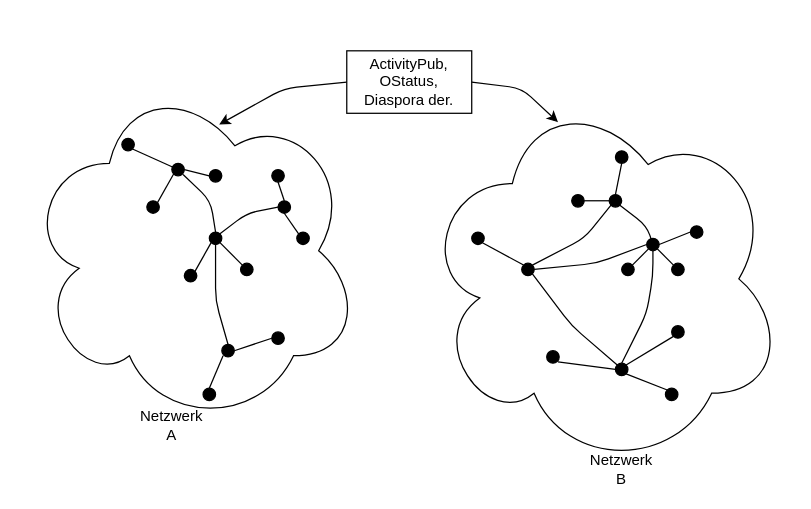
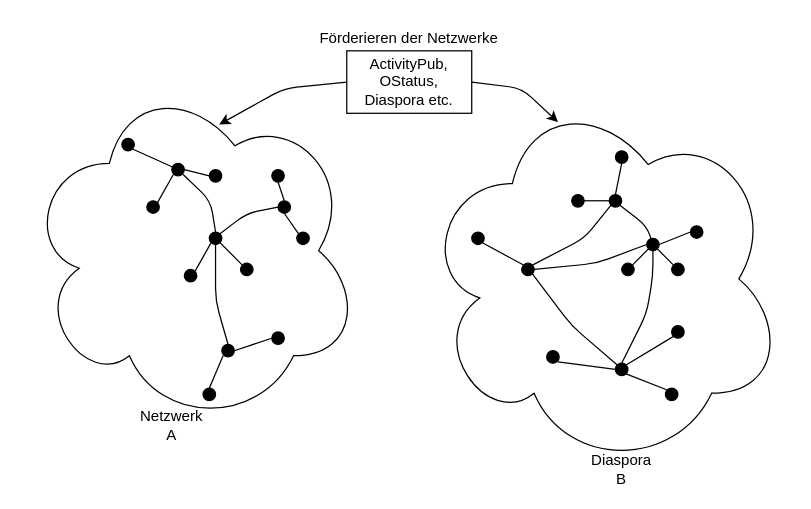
node "Förderieren der Netzwerke": added
node "ActivityPub, OStatus, Diaspora der.": label "ActivityPub, OStatus, Diaspora der." -> "ActivityPub, OStatus, Diaspora etc."
node "Netzwerk B": label "Netzwerk B" -> "Diaspora B"
